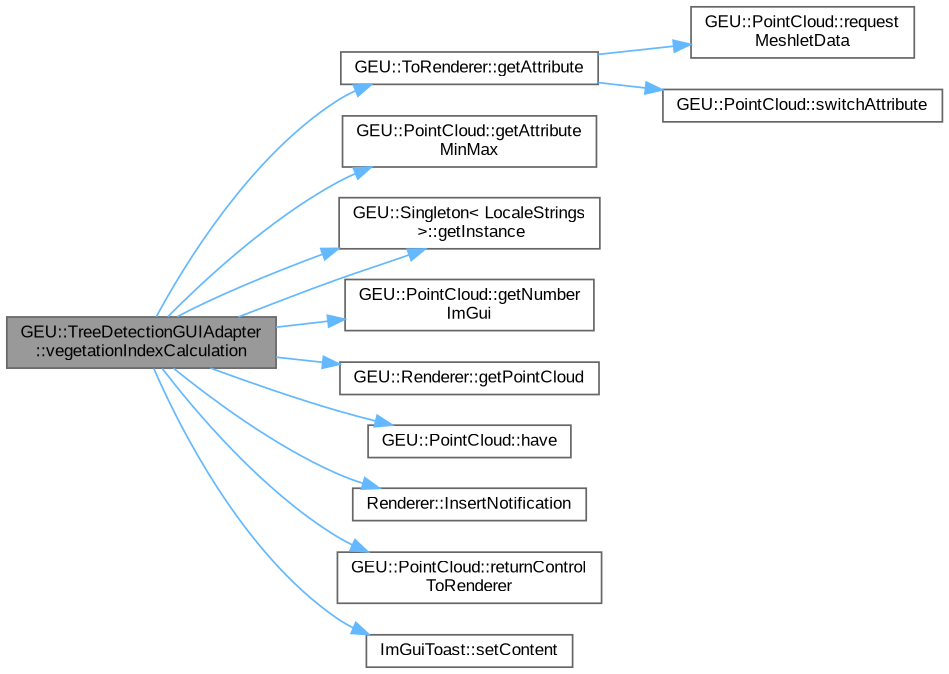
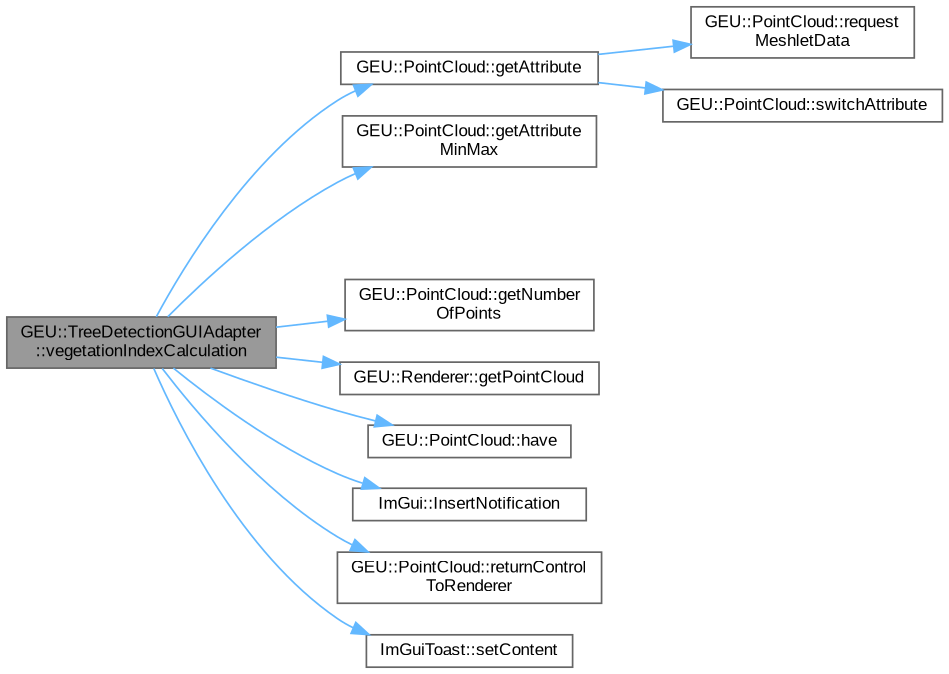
node "GEU::ToRenderer::getAttribute": label "GEU::ToRenderer::getAttribute" -> "GEU::PointCloud::getAttribute"
node "GEU::Singleton< LocaleStrings >::getInstance": removed
node "GEU::PointCloud::getNumber ImGui": label "GEU::PointCloud::getNumber ImGui" -> "GEU::PointCloud::getNumber OfPoints"
node "Renderer::InsertNotification": label "Renderer::InsertNotification" -> "ImGui::InsertNotification"
